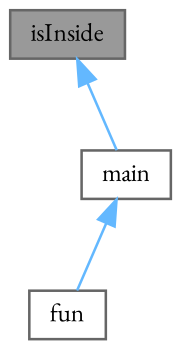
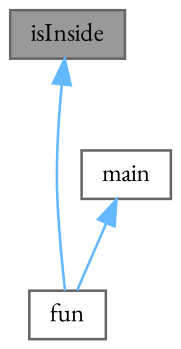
edge "main" -> "isInside": now "fun" -> "isInside"
